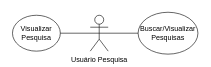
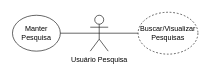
node "Visualizar Pesquisa": label "Visualizar Pesquisa" -> "Manter Pesquisa"
node "Buscar/Visualizar Pesquisas": style solid -> dashed
